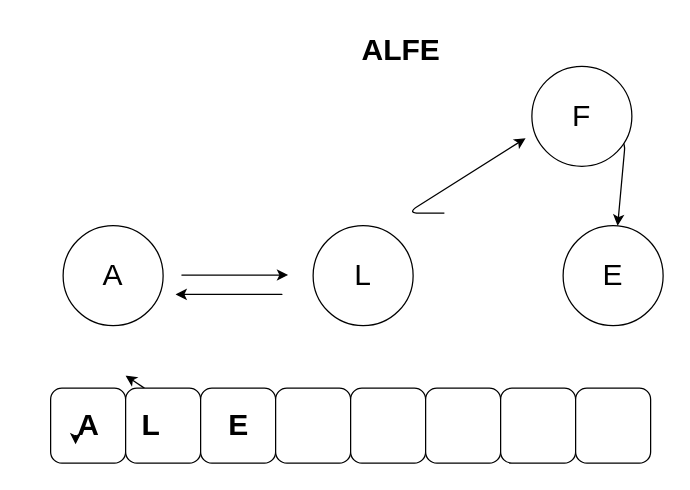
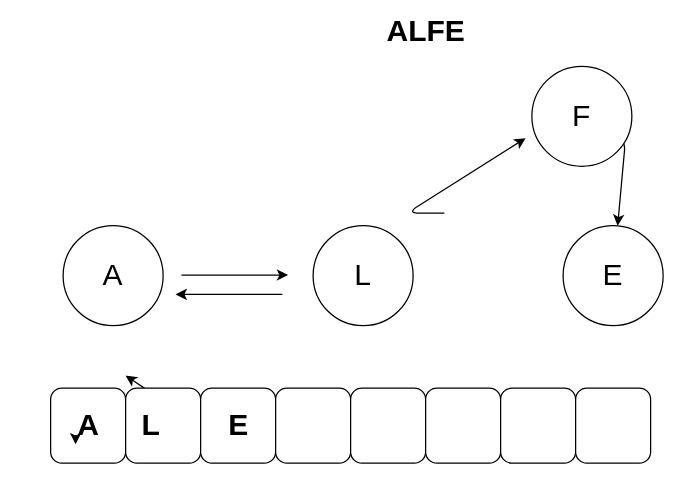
node "ALFE": moved (401, 51) -> (426, 32)
